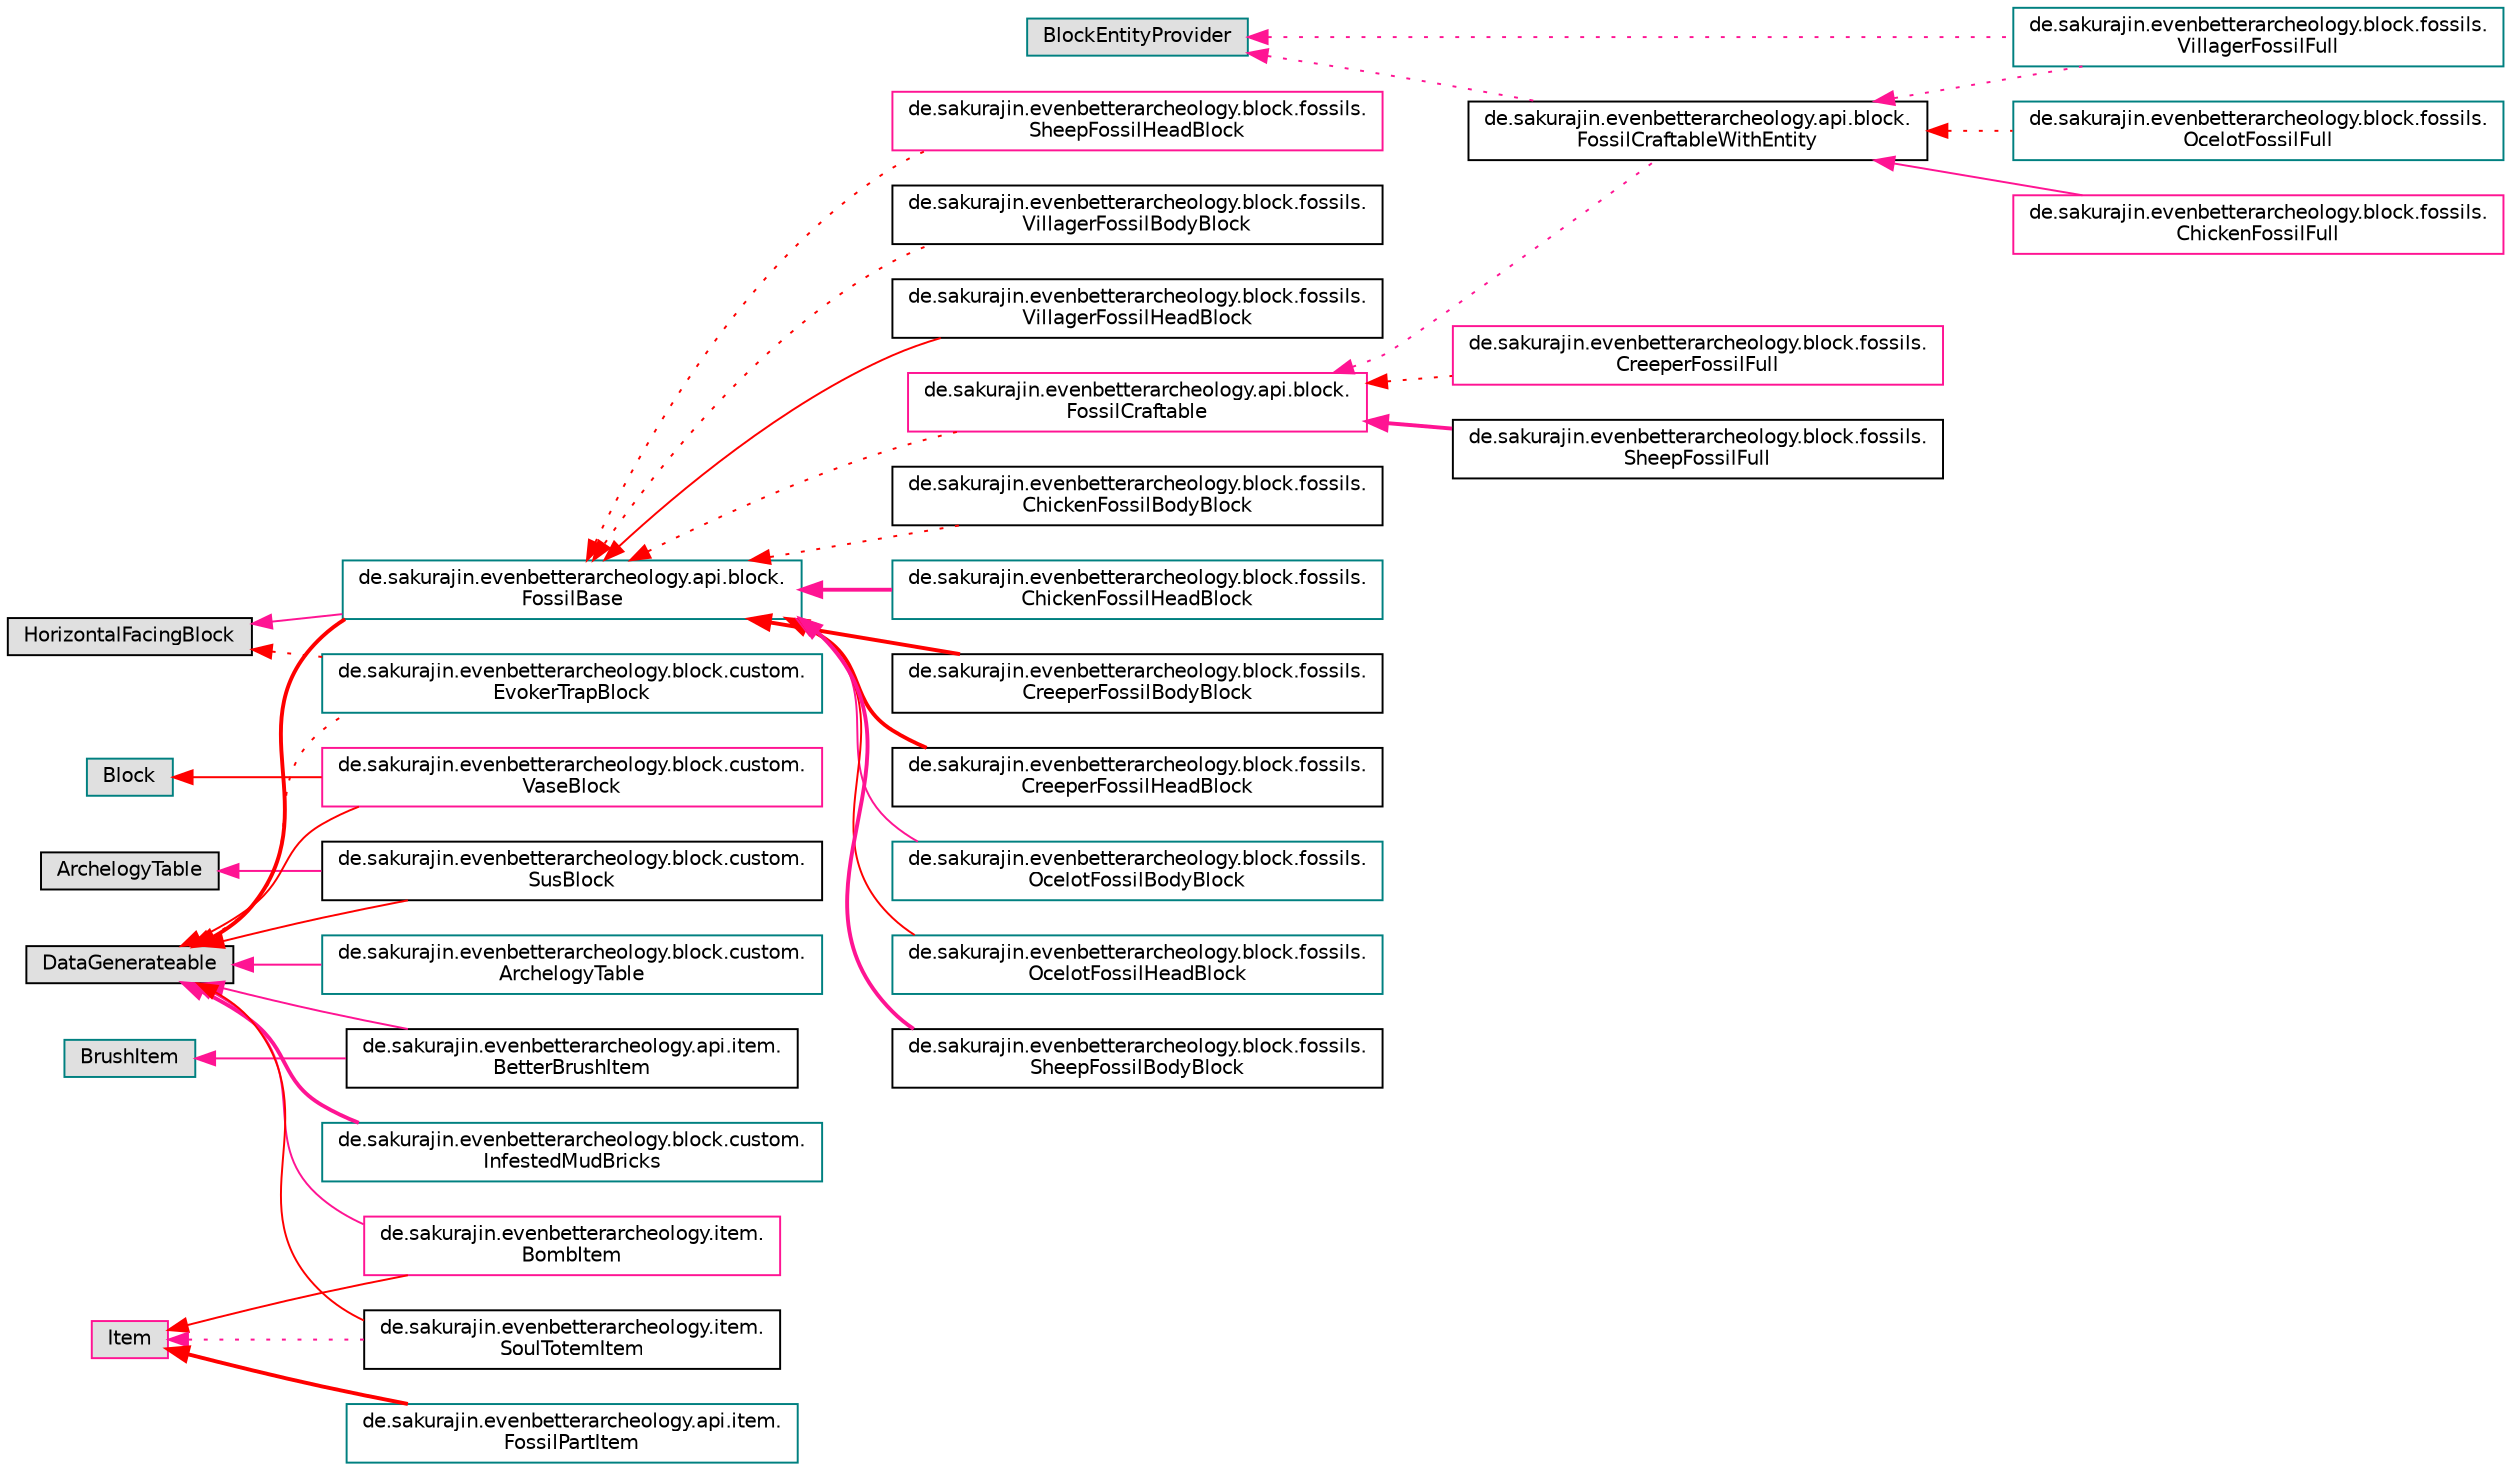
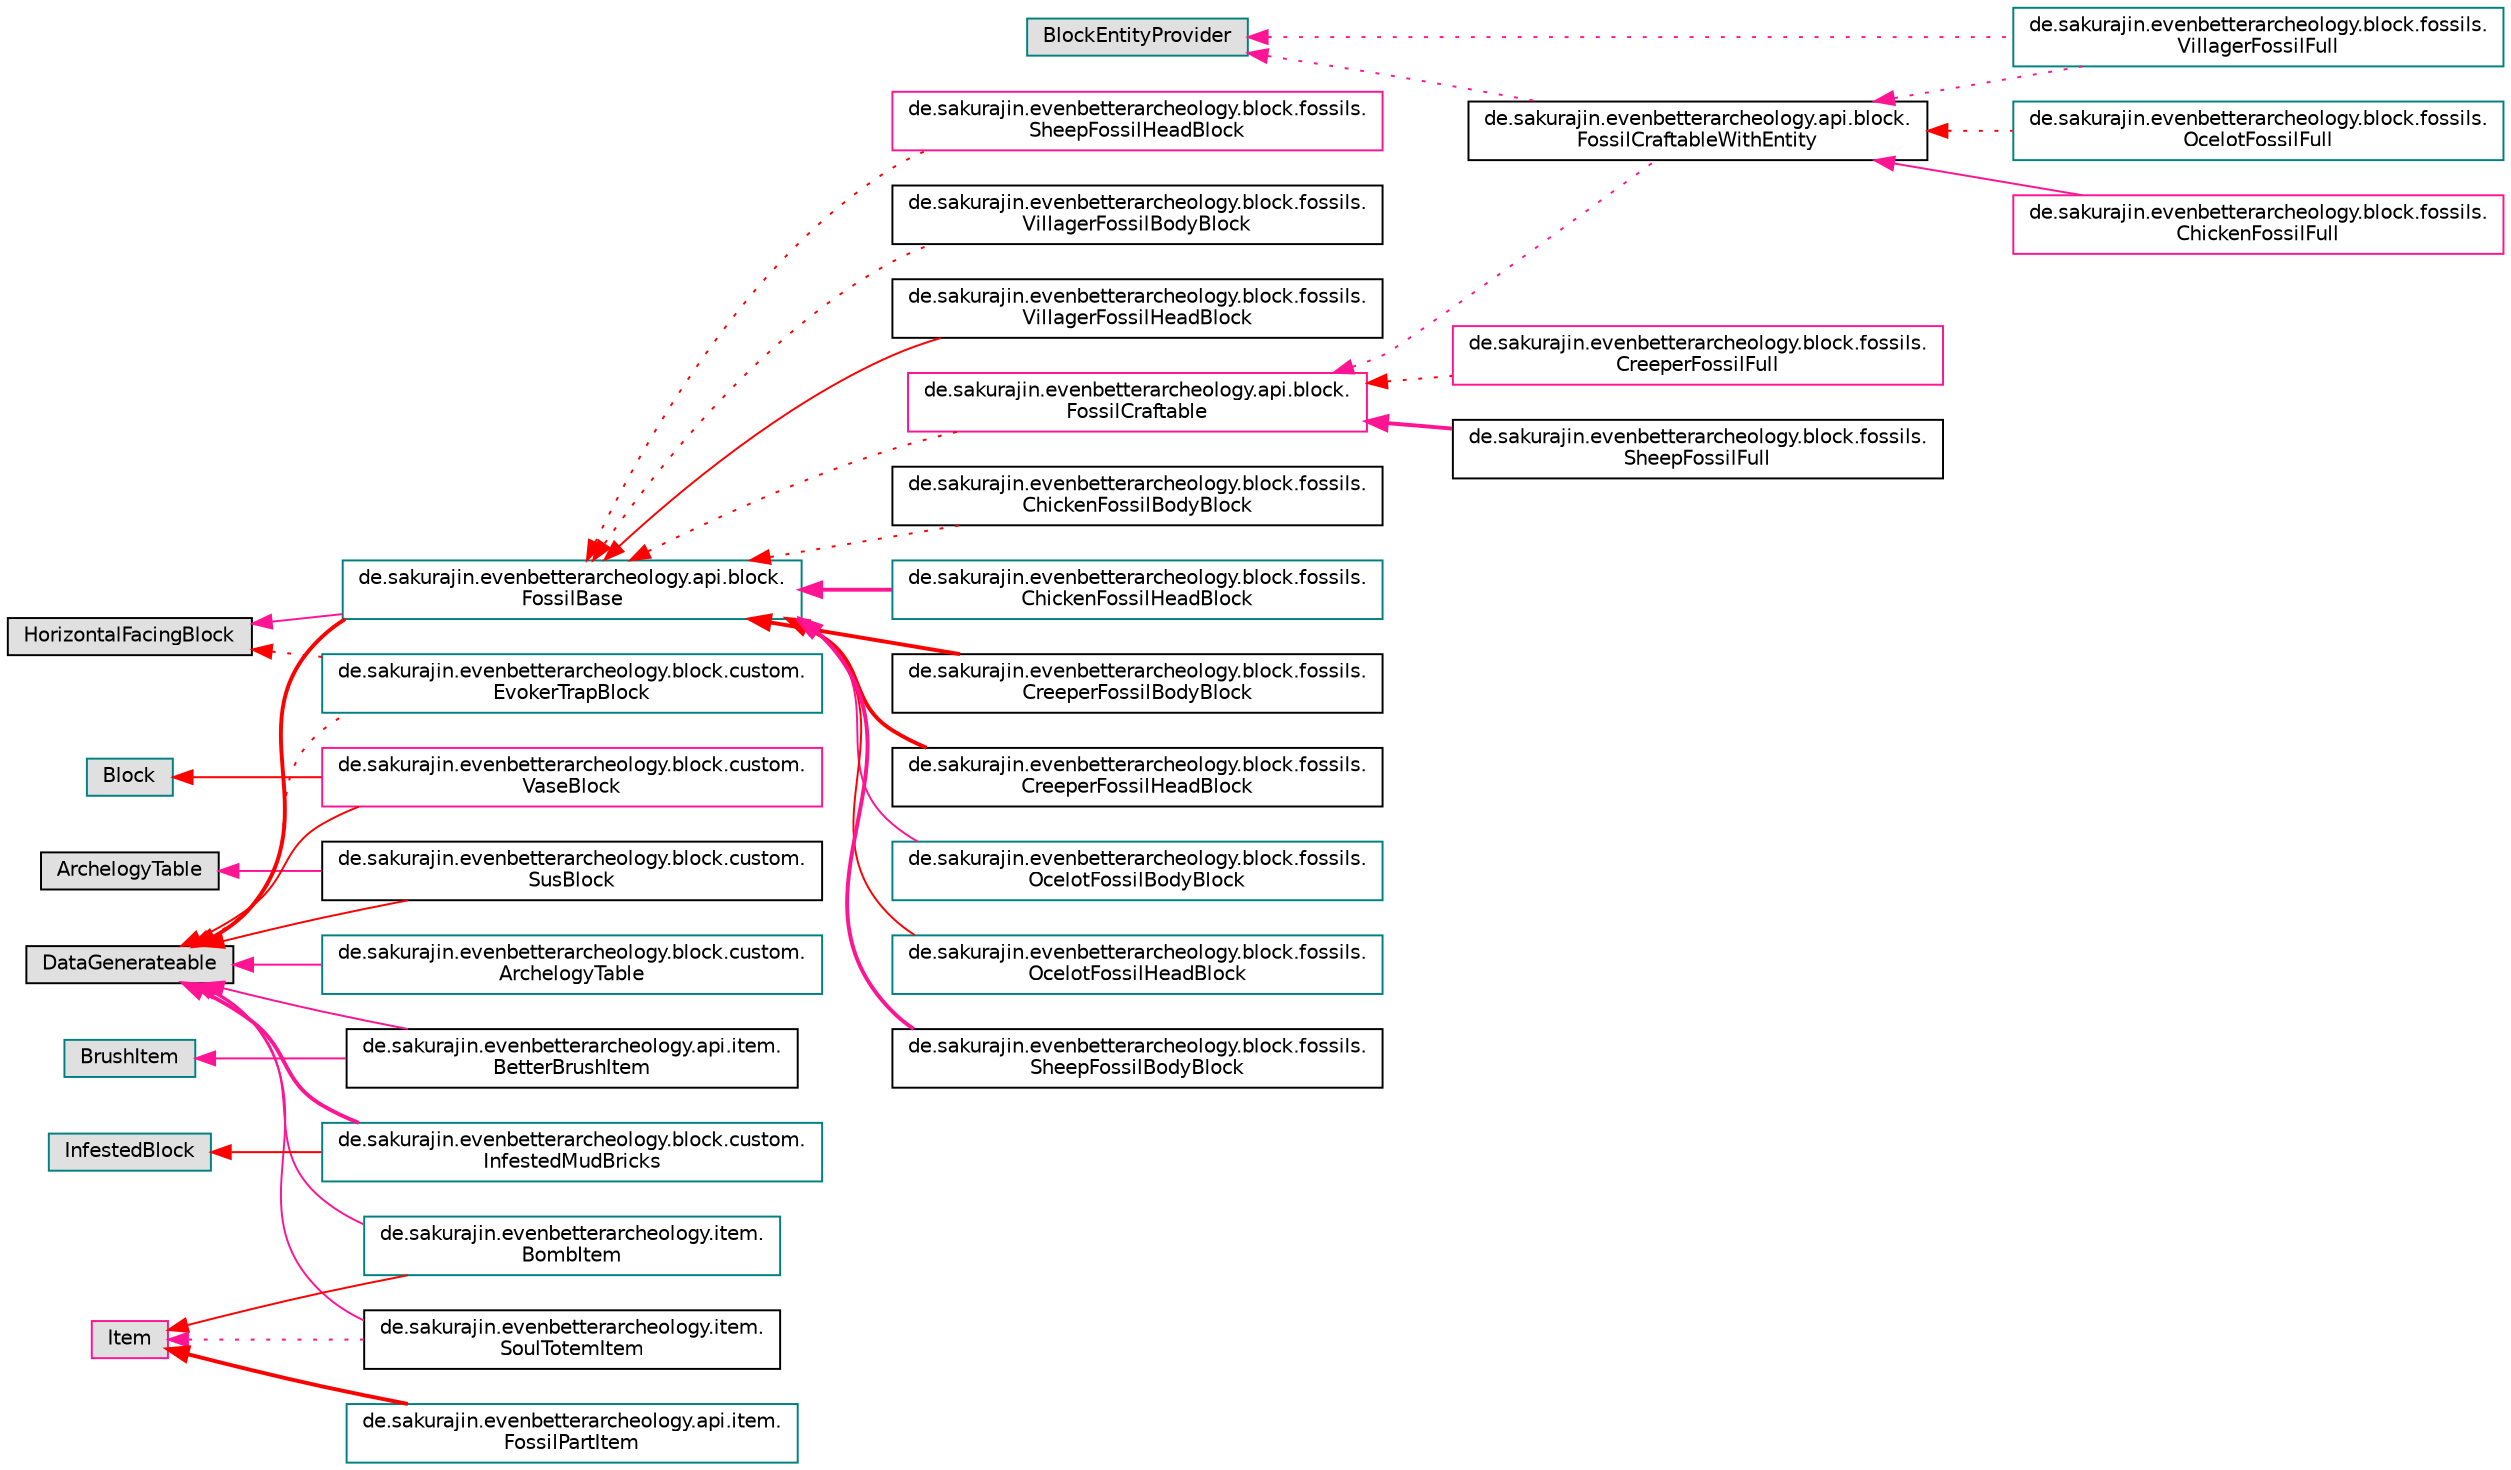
node "InfestedBlock": added
edge "de.sakurajin.evenbetterarcheology.item. SoulTotemItem" -> "DataGenerateable": color red -> deeppink
node "de.sakurajin.evenbetterarcheology.item. BombItem": color deeppink -> teal
